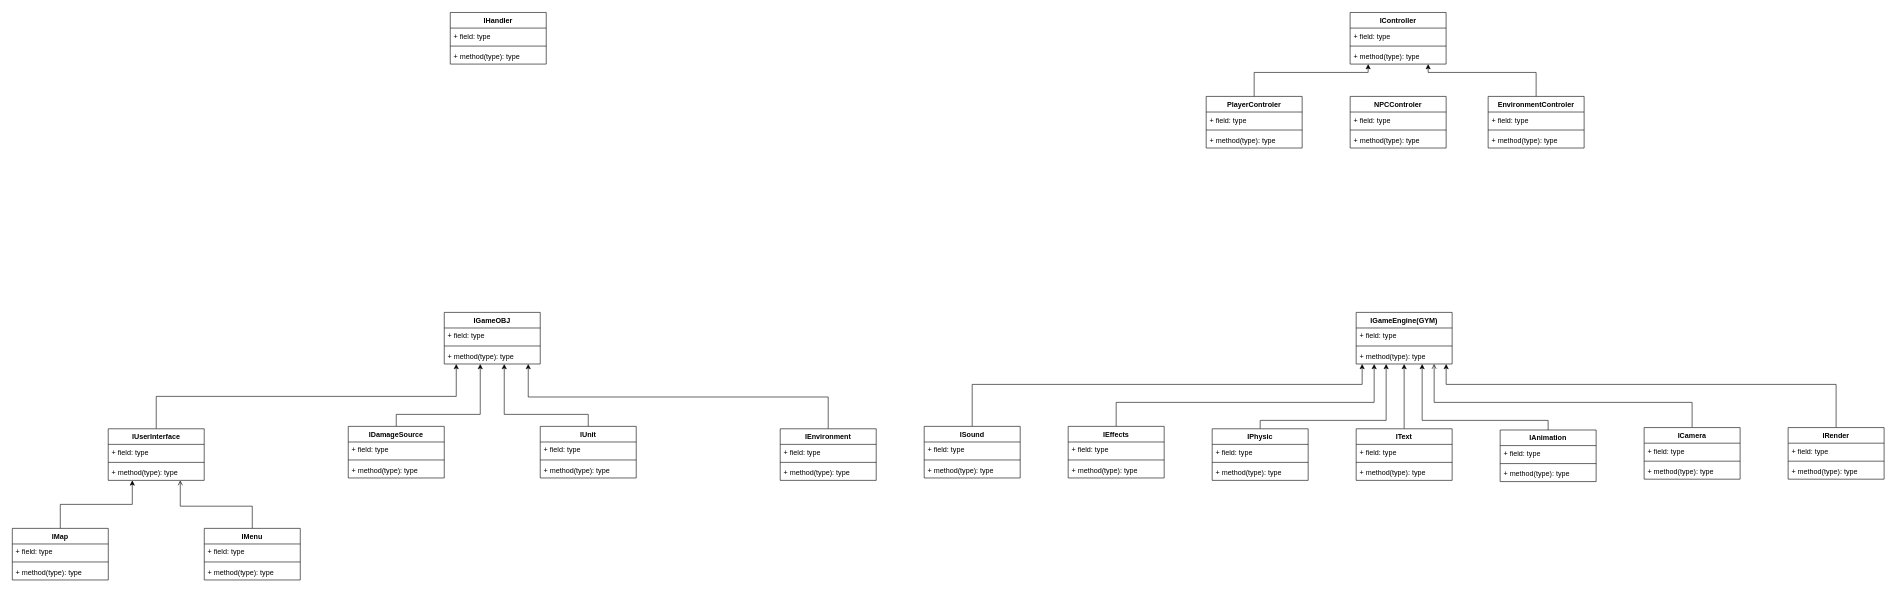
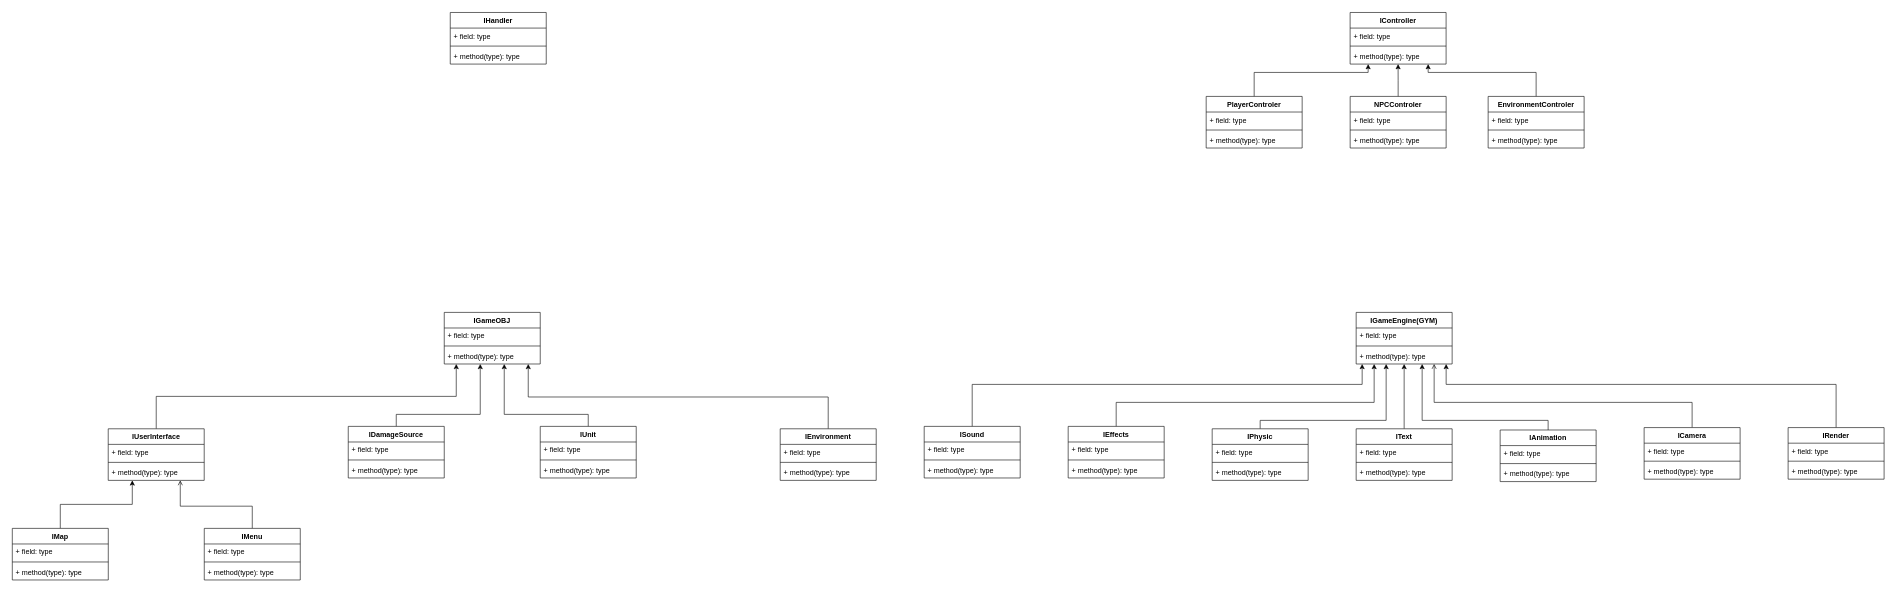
edge "NPCControler" -> "IController": added
